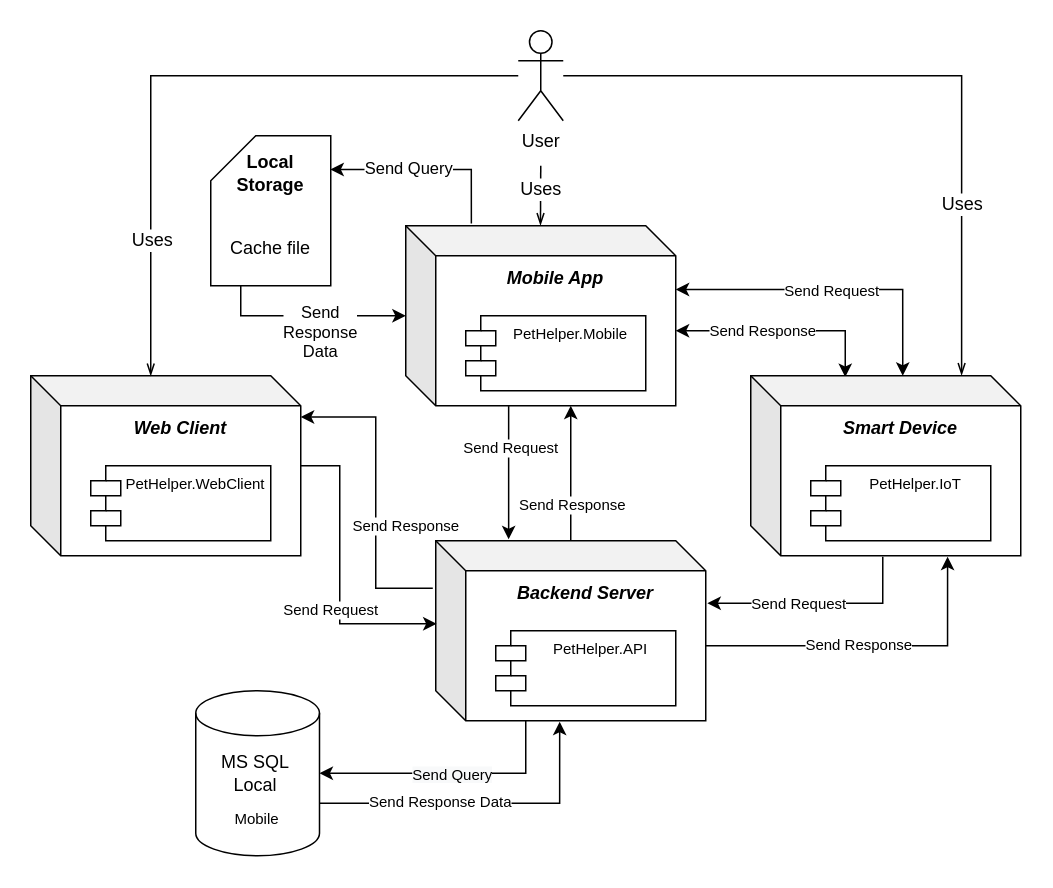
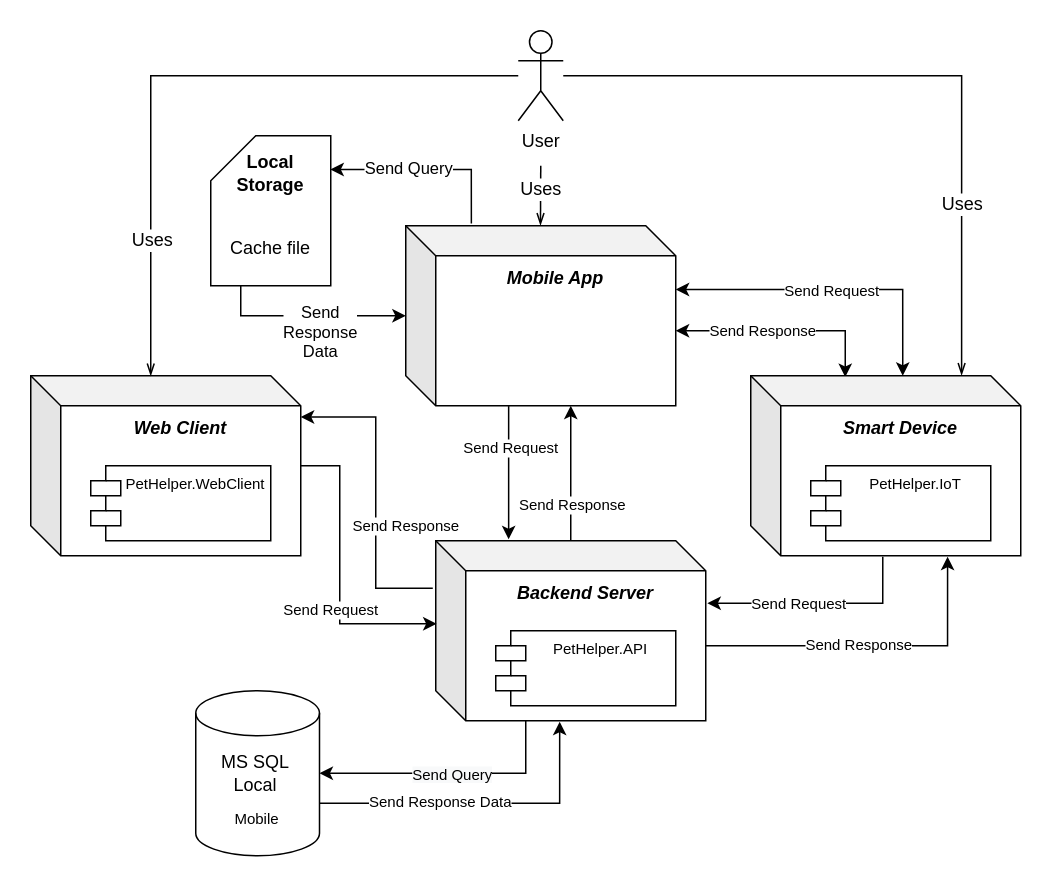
node "PetHelper.Mobile": removed
